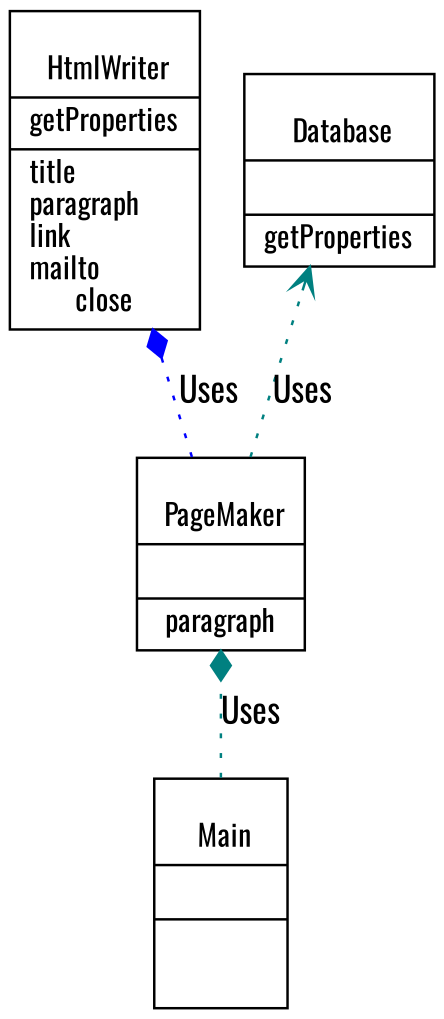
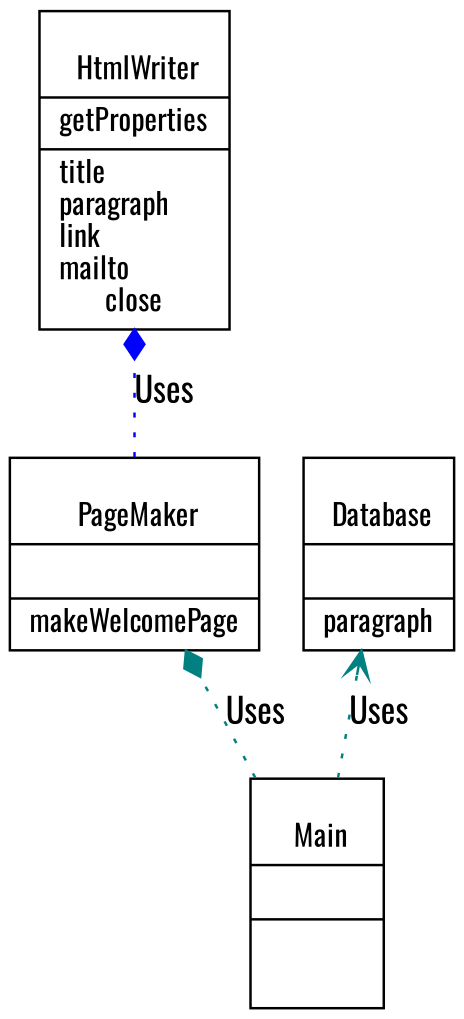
node "Database": text "getProperties" -> "paragraph"
edge "PageMaker" -> "Database": now "Main" -> "Database"
node "PageMaker": text "paragraph" -> "makeWelcomePage"
